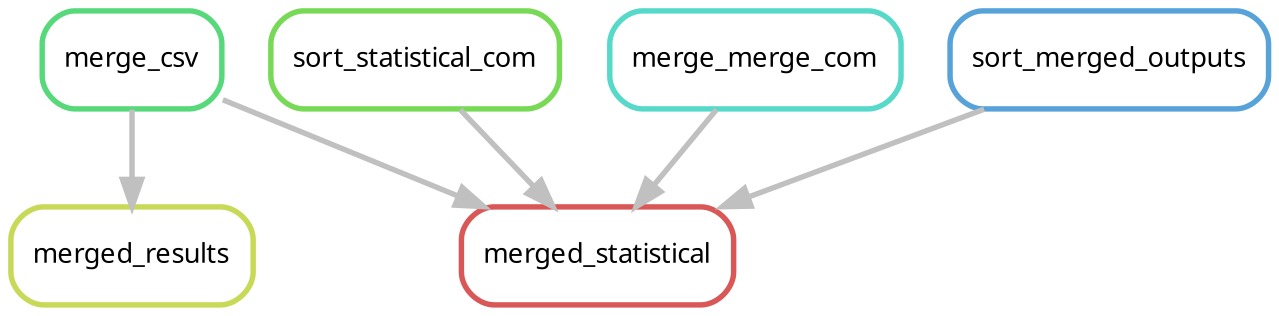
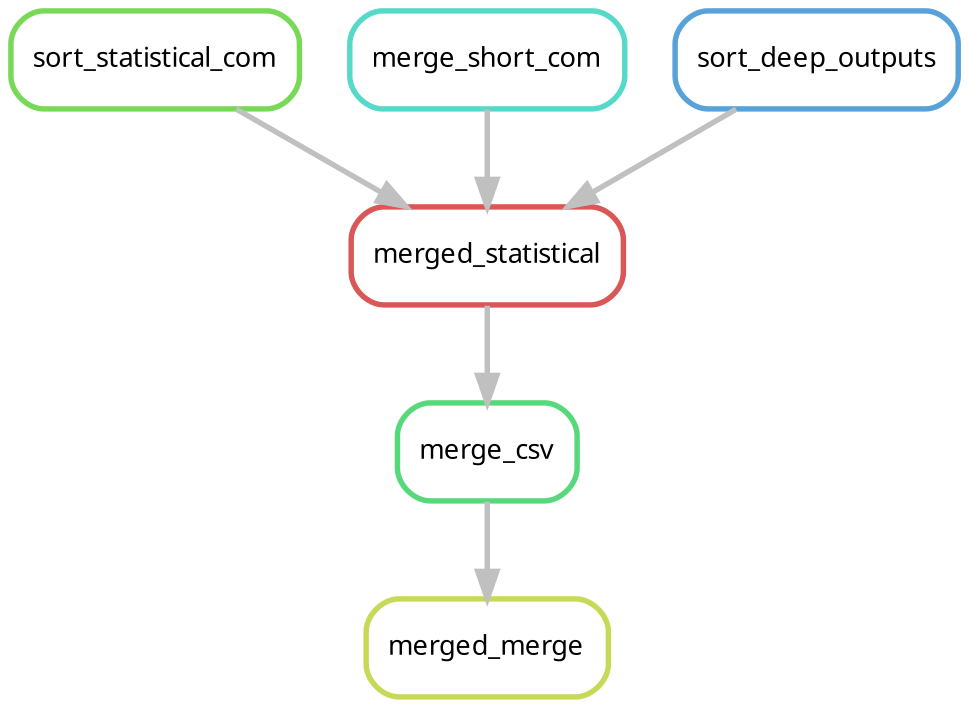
node "merge_merge_com": label "merge_merge_com" -> "merge_short_com"
node "sort_merged_outputs": label "sort_merged_outputs" -> "sort_deep_outputs"
edge "merge_csv" -> "merged_statistical": reversed
node "merged_results": label "merged_results" -> "merged_merge"
